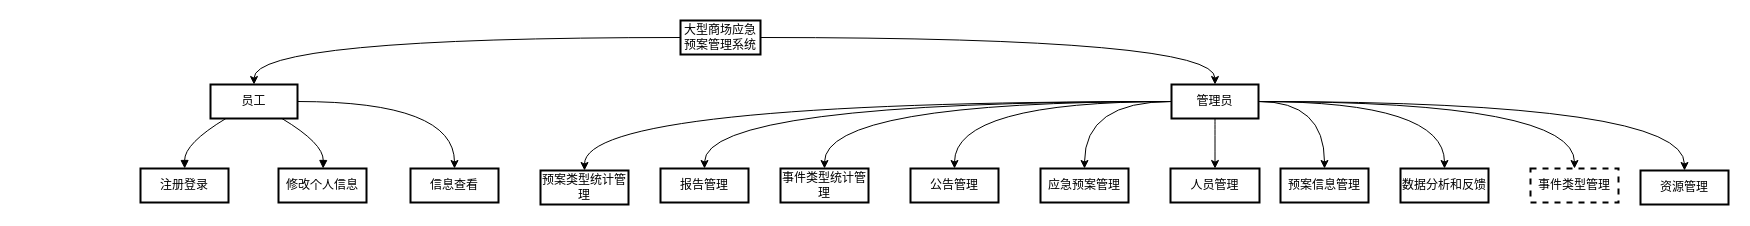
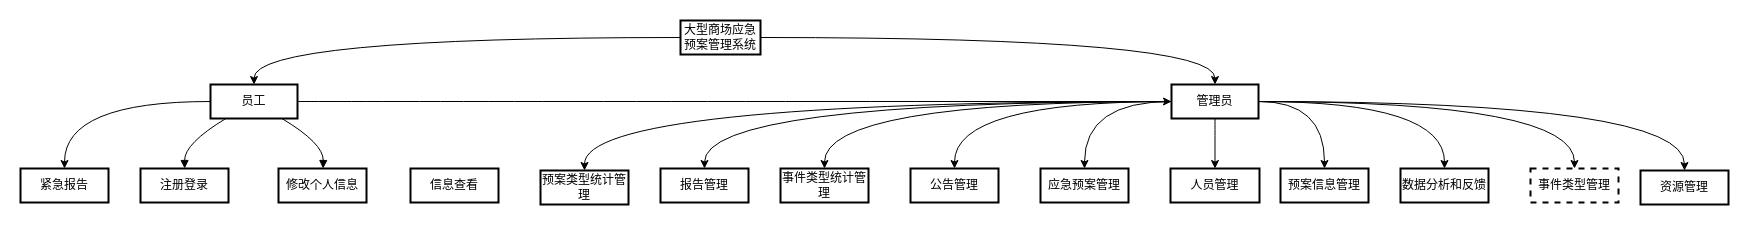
edge "员工" -> "紧急报告": added
edge "员工" -> "信息查看": now "员工" -> "管理员"
node "紧急报告": added
